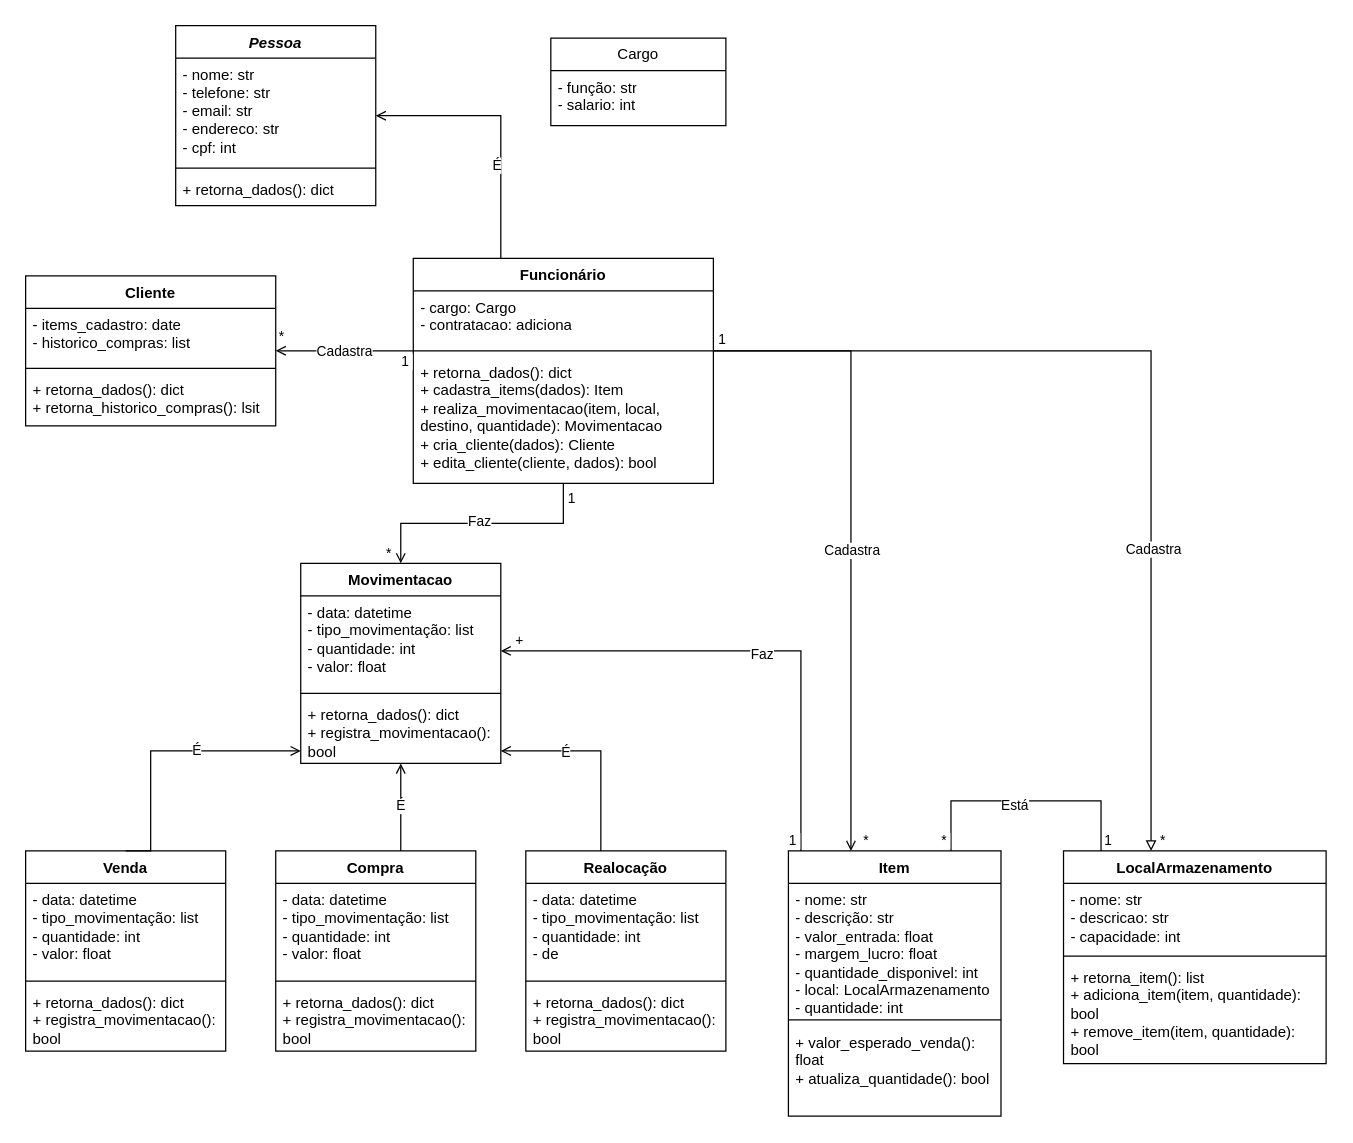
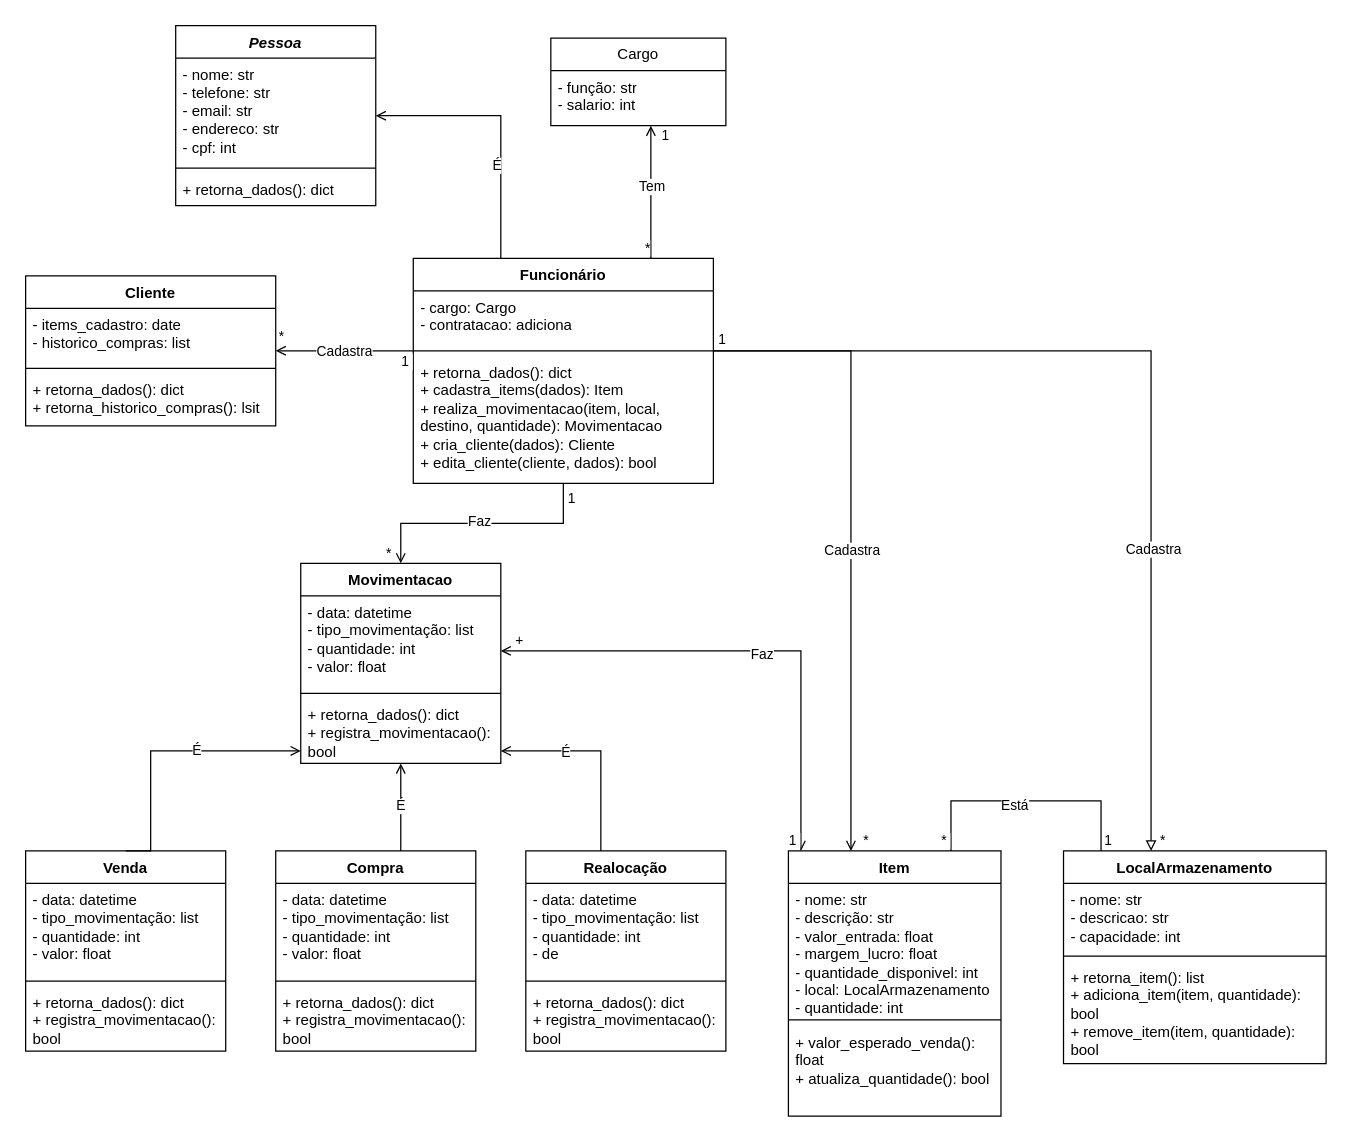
edge "Funcionário" -> "Cargo": added, labels "*", "Tem", "1"
edge "Item" -> "Movimentacao": arrowhead none -> open
